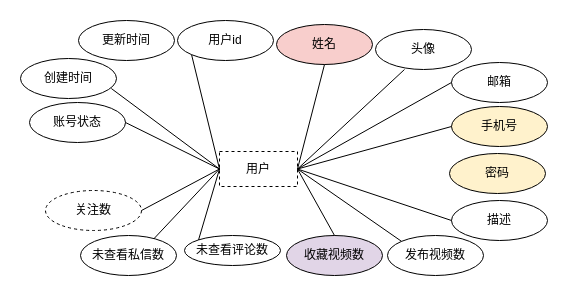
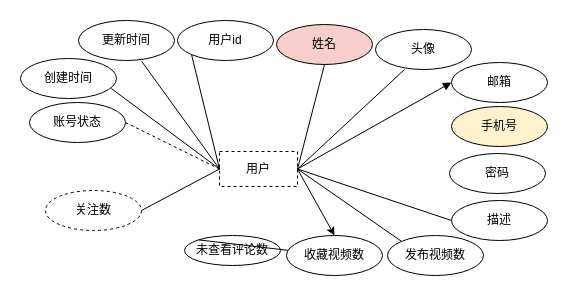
edge "邮箱" -- "用户": arrowhead none -> block
edge "更新时间" -- "用户": added
edge "账号状态" -- "用户": style solid -> dashed
edge "手机号" -- "用户": removed
node "密码": fillcolor #fff2cc -> #ffffff
edge "用户" -- "未查看私信数": removed
edge "用户" -- "未查看评论数": now "收藏视频数" -- "未查看评论数"
edge "用户" -- "收藏视频数": arrowhead none -> classic
node "未查看私信数": removed
node "收藏视频数": fillcolor #e1d5e7 -> #ffffff
